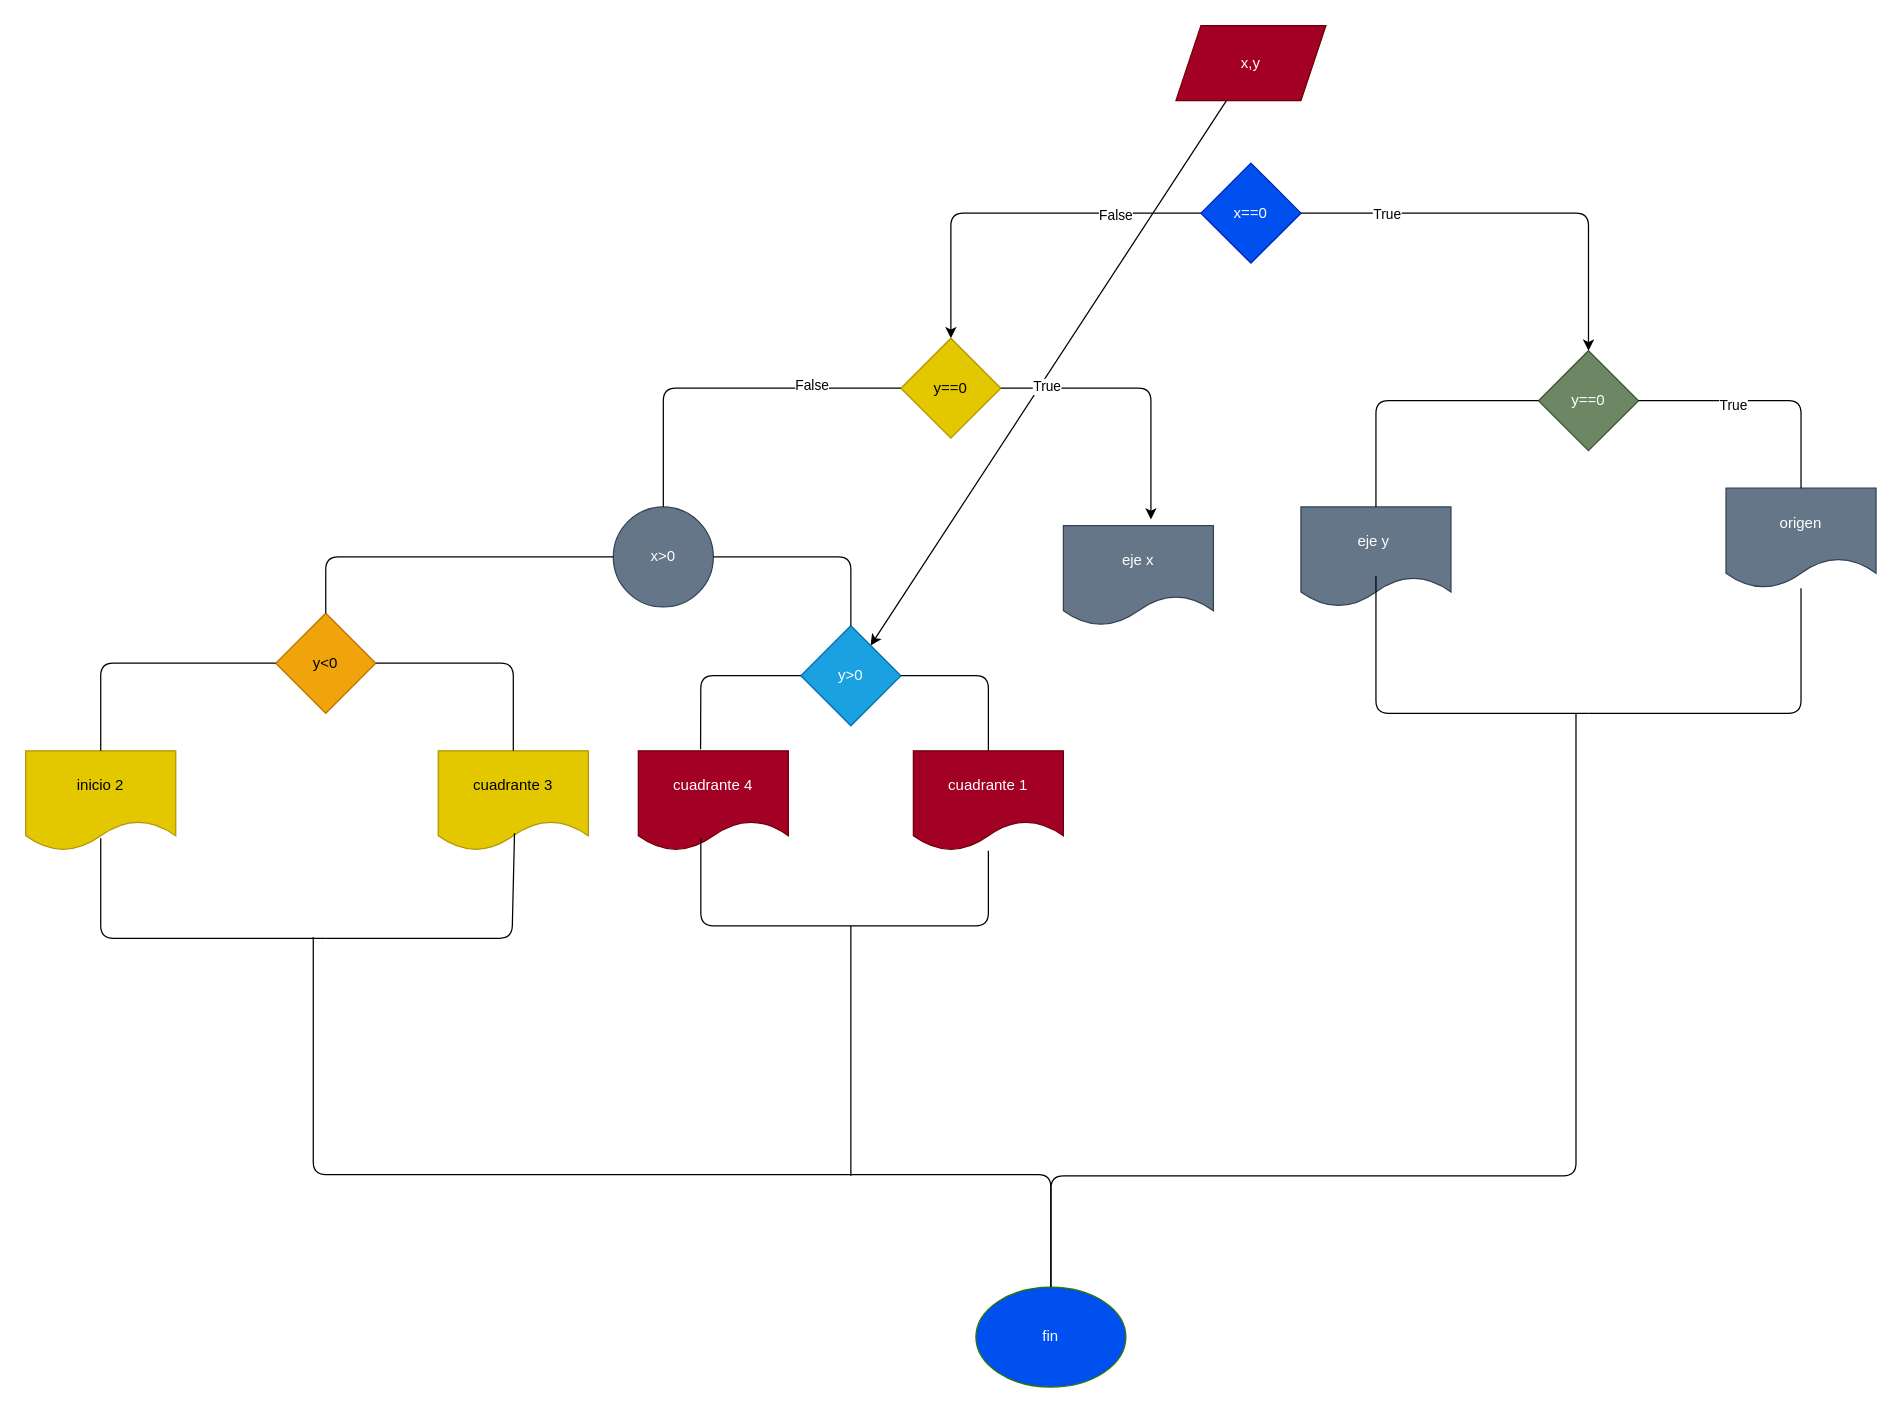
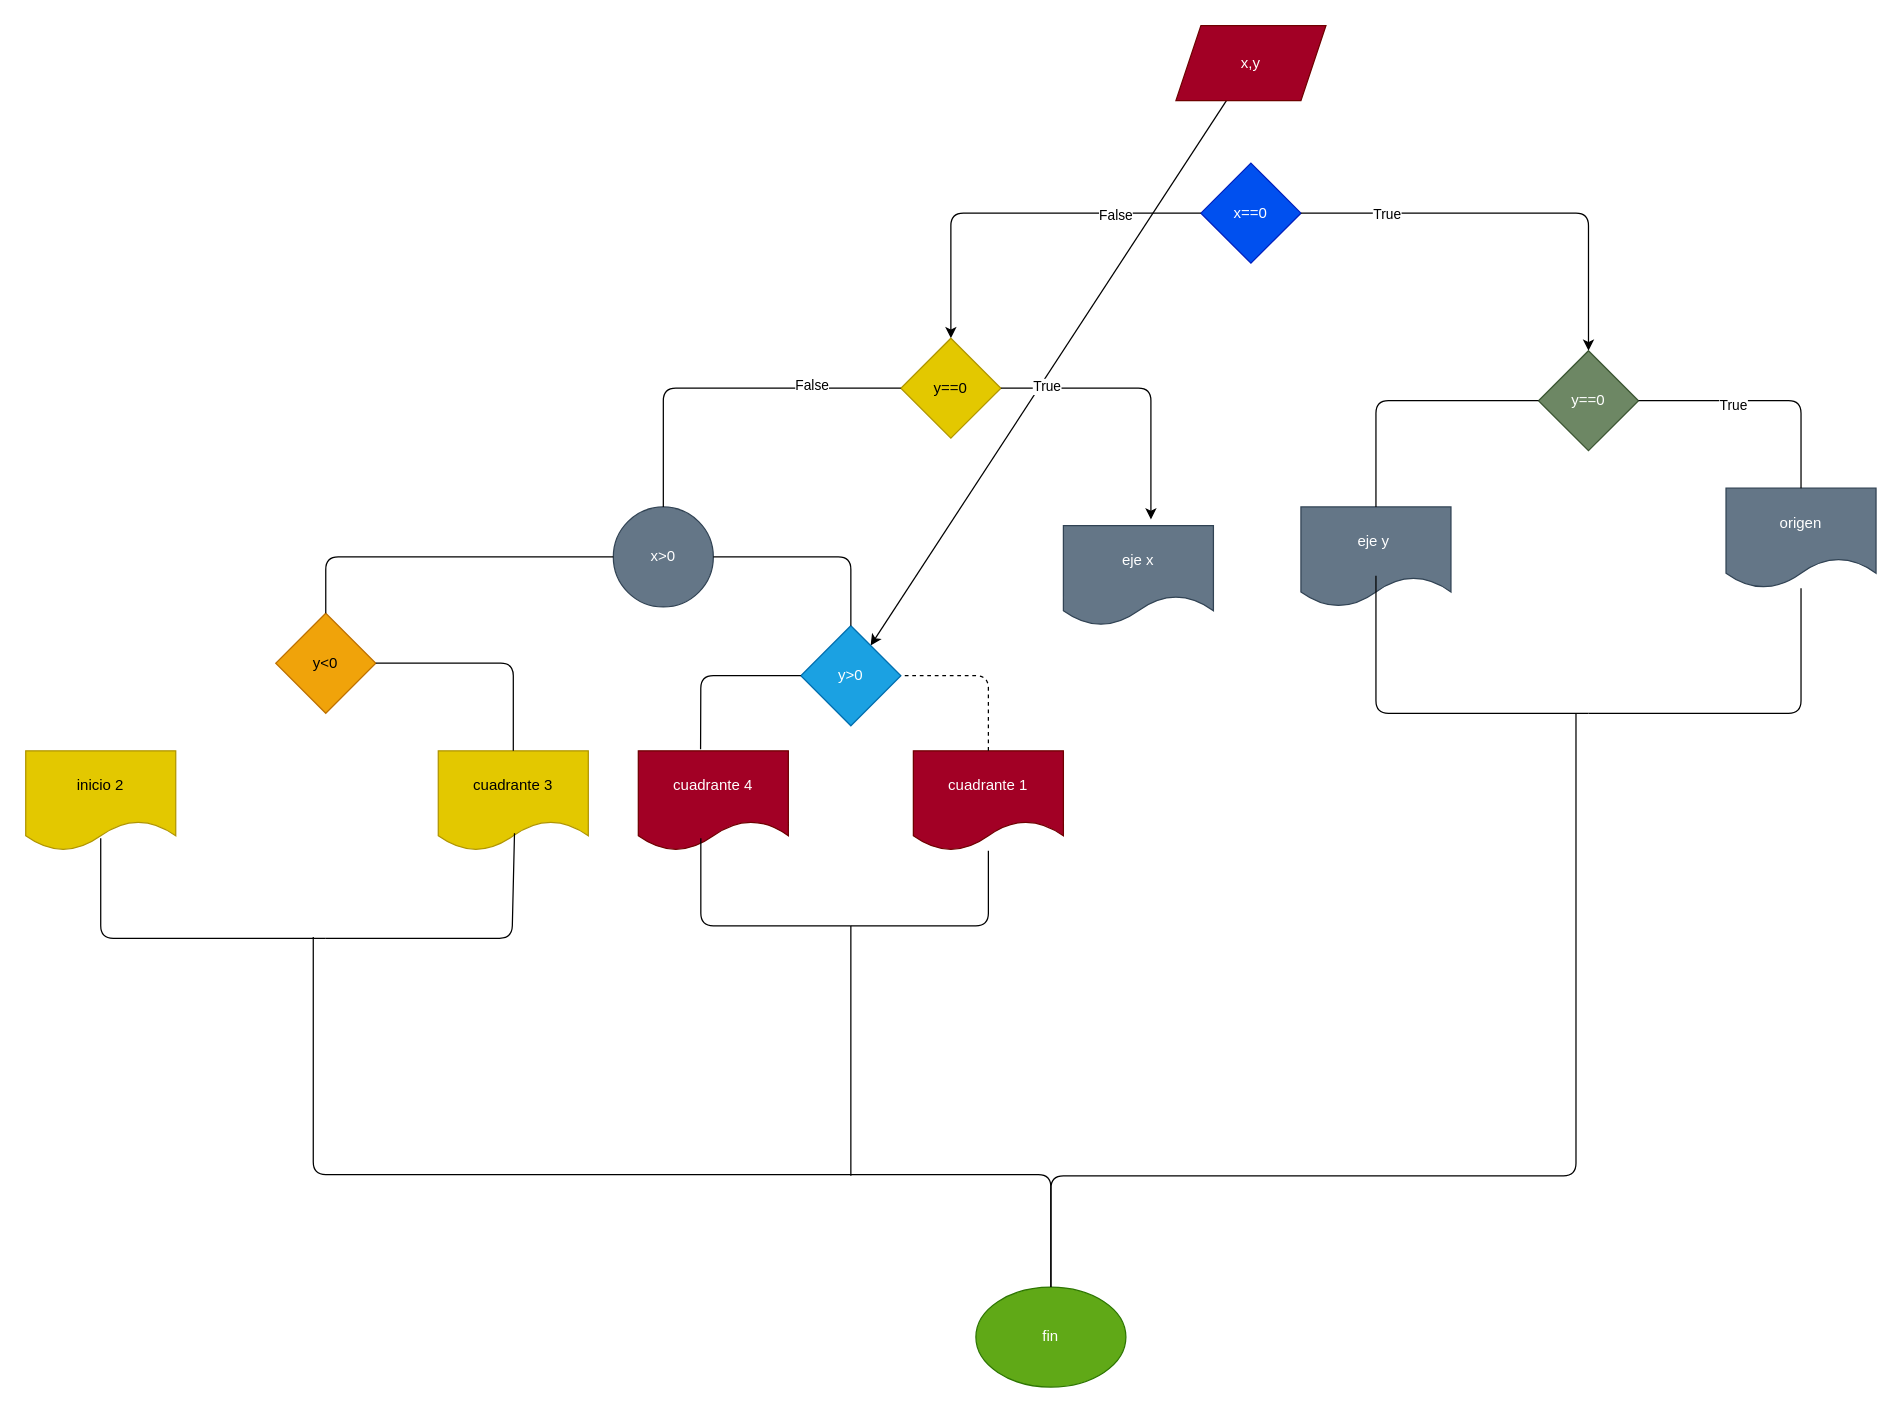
edge "y<0" -- "inicio 2": removed
edge "y>0" -- "cuadrante 1": style solid -> dashed
node "fin": fillcolor #0050ef -> #60a917
